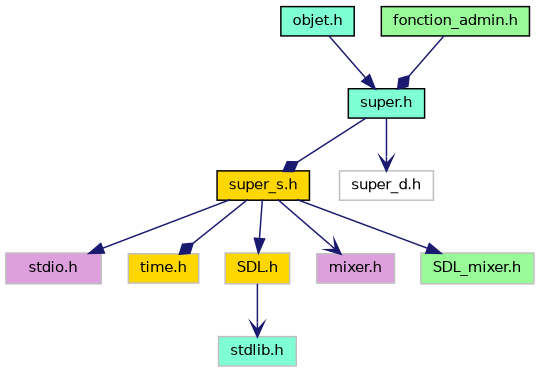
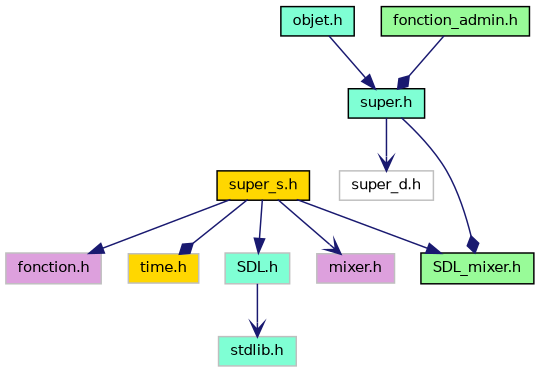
edge "super.h" -> "super_s.h": now "super.h" -> "SDL_mixer.h"
node "stdio.h": label "stdio.h" -> "fonction.h"
node "SDL.h": fillcolor gold -> aquamarine
node "SDL_mixer.h": color grey75 -> black
